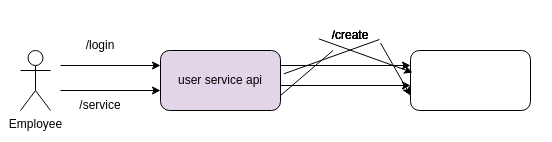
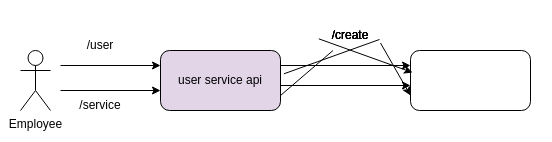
node "/login": label "/login" -> "/user"
